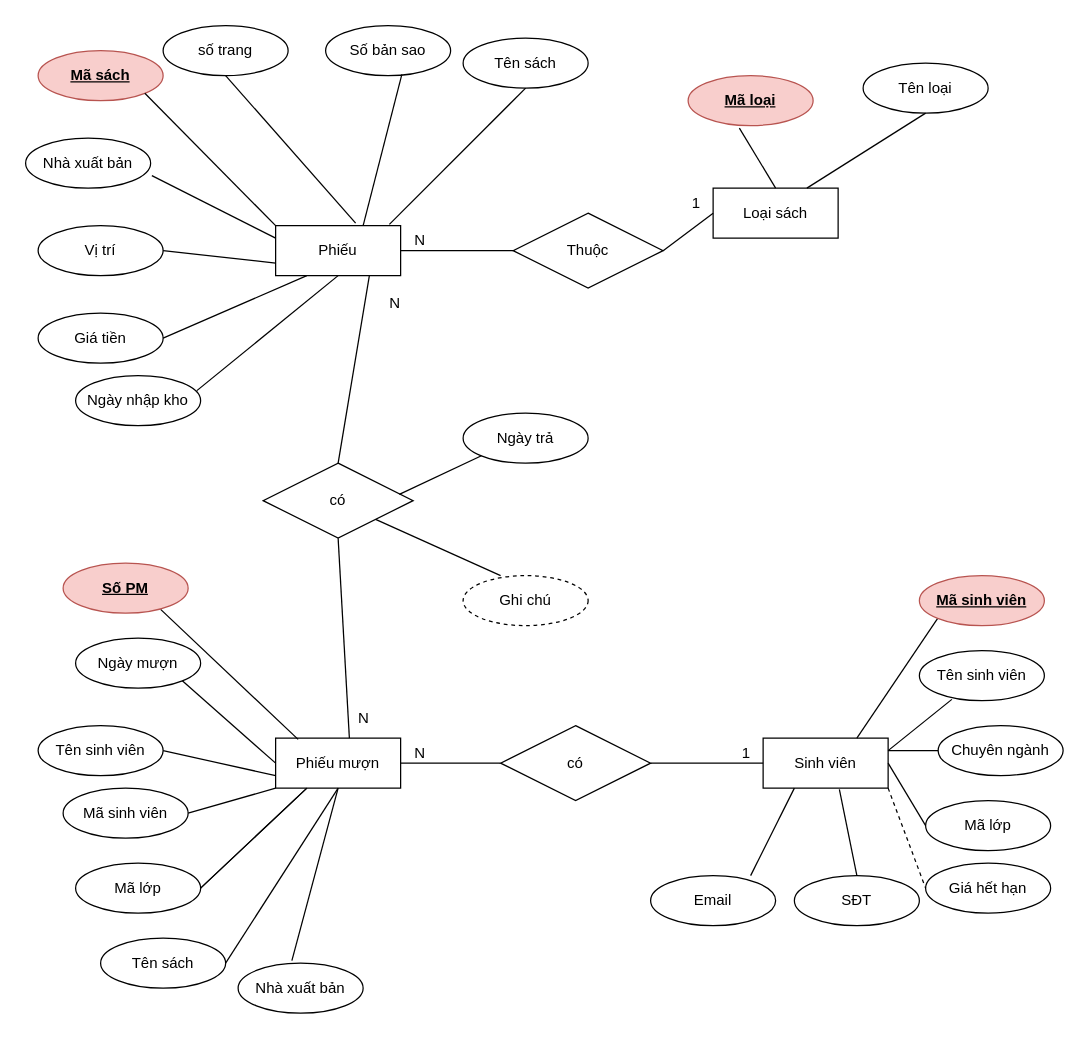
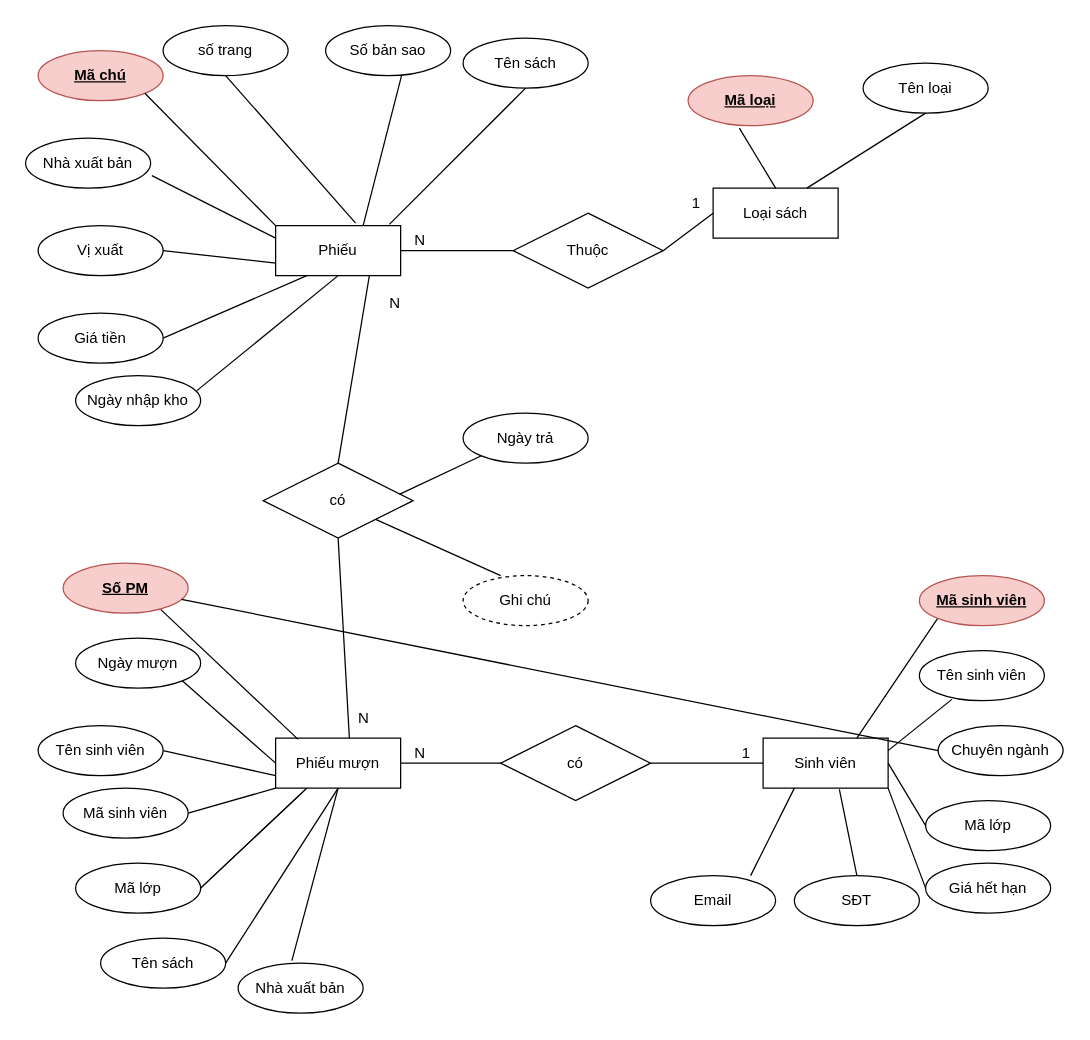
node "Mã sách": label "Mã sách" -> "Mã chú"
node "Vị trí": label "Vị trí" -> "Vị xuất"
edge "Chuyên ngành" -- "Sinh viên": now "Chuyên ngành" -- "Số PM"
edge "Sinh viên" -- "Giá hết hạn": style dashed -> solid
